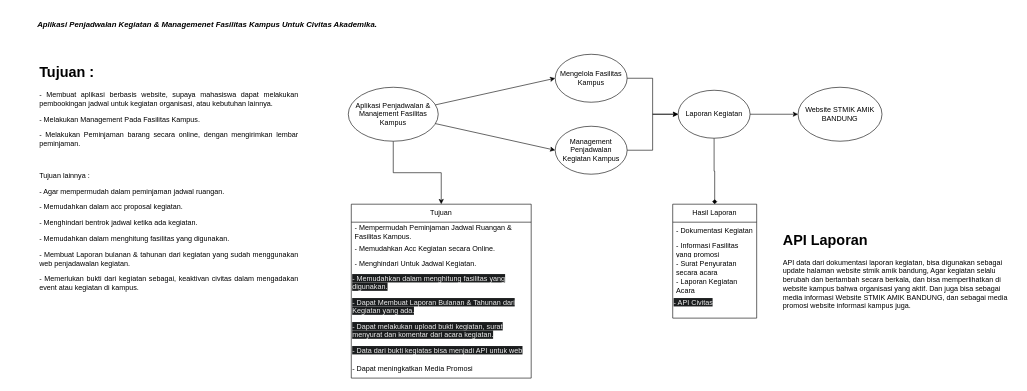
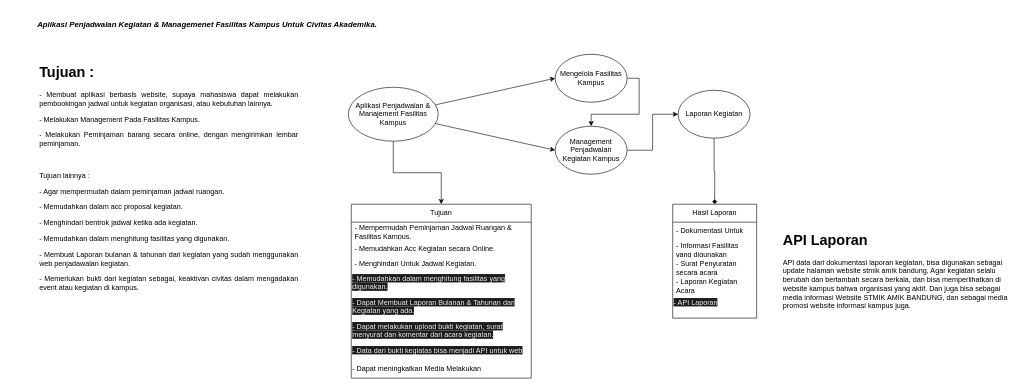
edge "Mengelola Fasilitas Kampus" -> "Laporan Kegiatan": now "Mengelola Fasilitas Kampus" -> "Management Penjadwalan Kegiatan Kampus"
edge "Laporan Kegiatan" -> "Website STMIK AMIK BANDUNG": removed
node "Website STMIK AMIK BANDUNG": removed
node "- Dokumentasi Kegiatan": label "- Dokumentasi Kegiatan" -> "- Dokumentasi Untuk"
node "- Informasi Fasilitas yang promosi": label "- Informasi Fasilitas yang promosi" -> "- Informasi Fasilitas yang digunakan"
node "- API Civitas": label "- API Civitas" -> "- API Laporan"
node "- Dapat meningkatkan Media Promosi": label "- Dapat meningkatkan Media Promosi" -> "- Dapat meningkatkan Media Melakukan"
